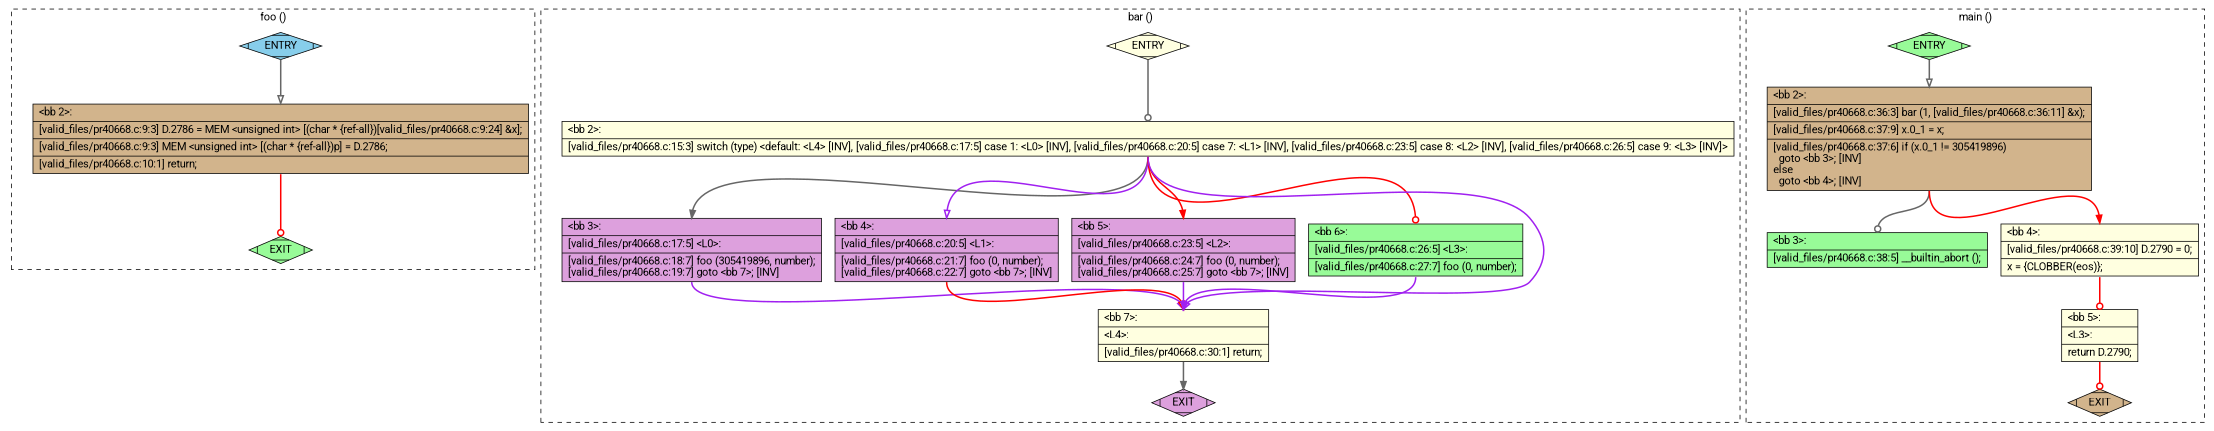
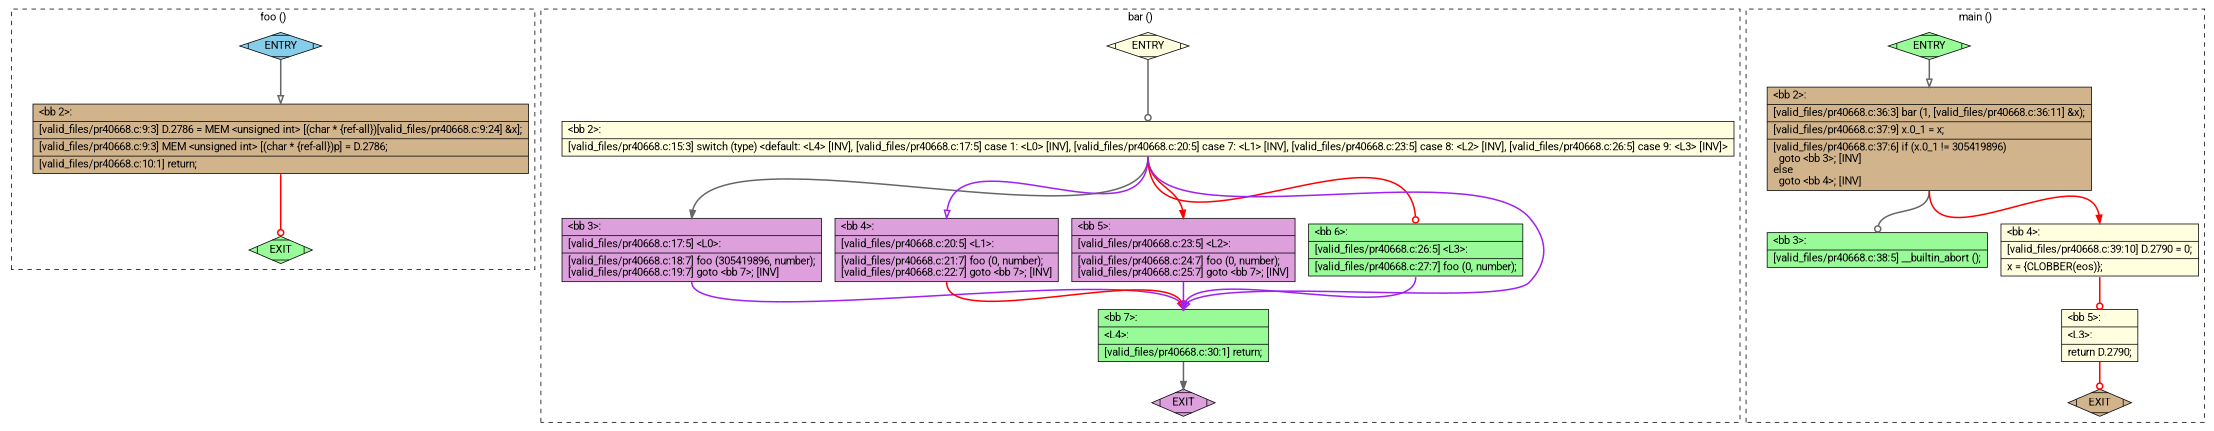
node "<bb 7>:": fillcolor lightyellow -> palegreen
